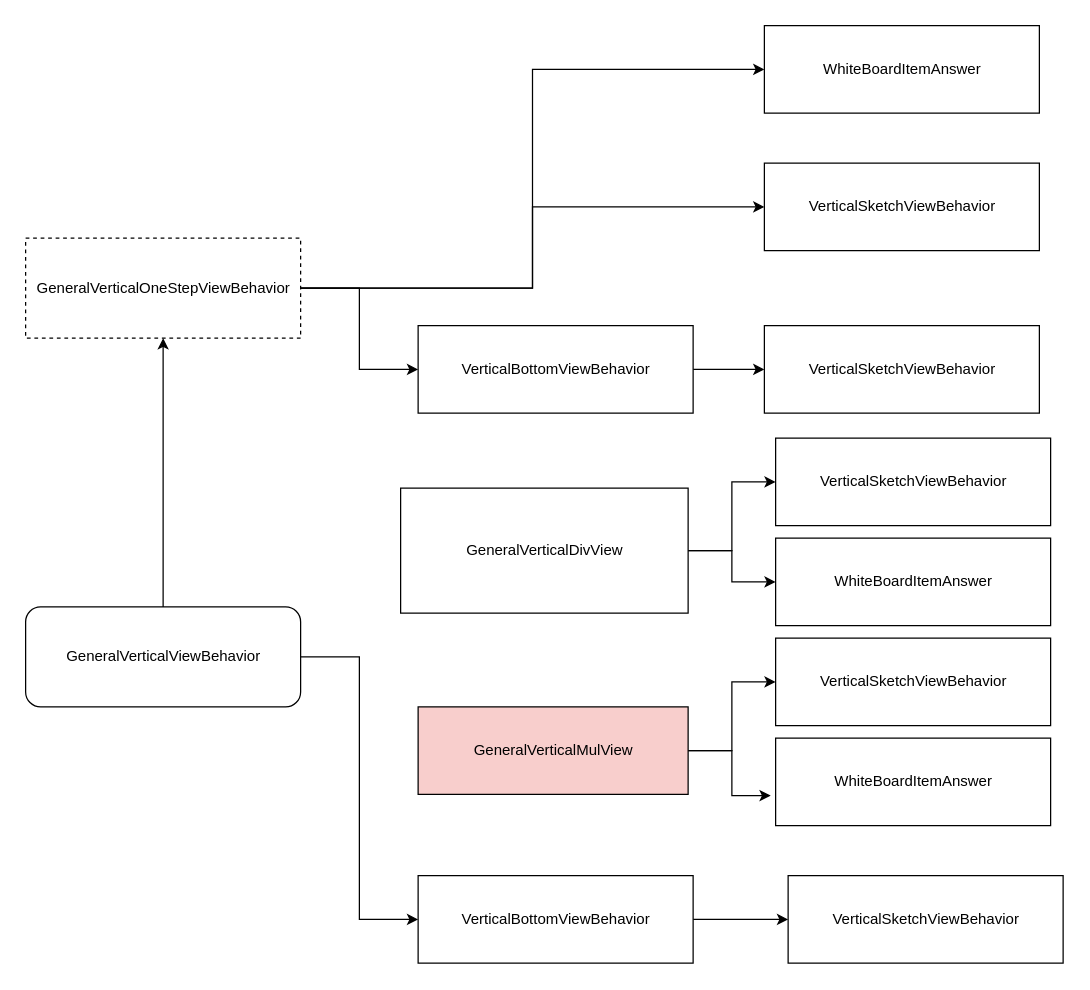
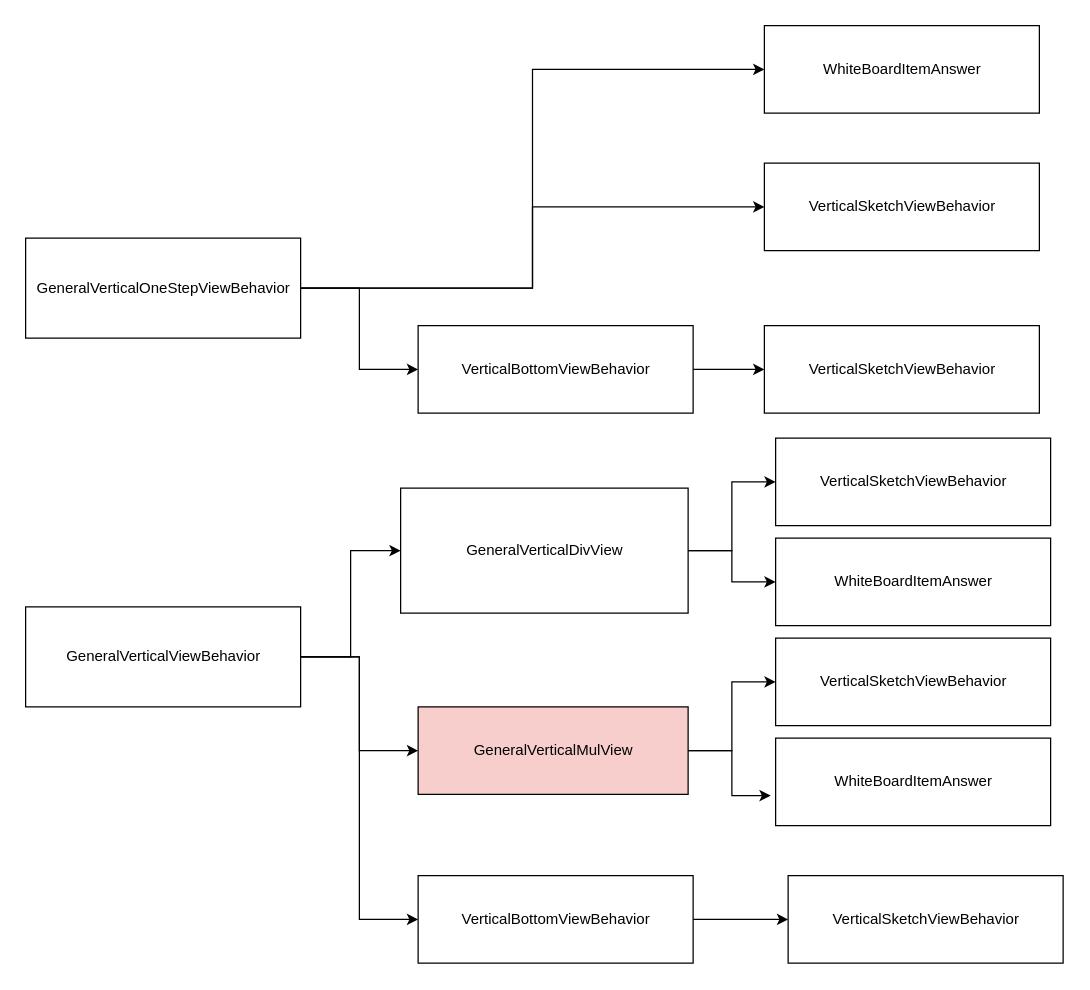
node "GeneralVerticalOneStepViewBehavior": style dashed -> solid
edge "GeneralVerticalViewBehavior" -> "GeneralVerticalOneStepViewBehavior": now "GeneralVerticalViewBehavior" -> "GeneralVerticalDivView"
node "GeneralVerticalViewBehavior": shape rounded rectangle -> rectangle
edge "GeneralVerticalViewBehavior" -> "GeneralVerticalMulView": added
